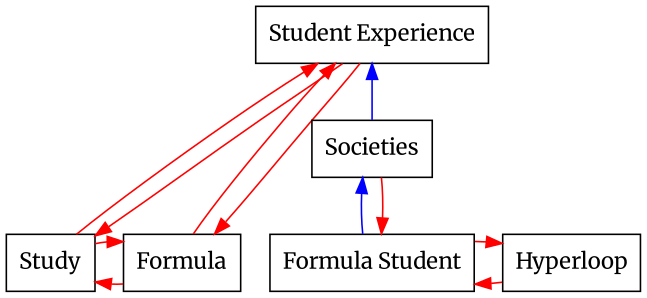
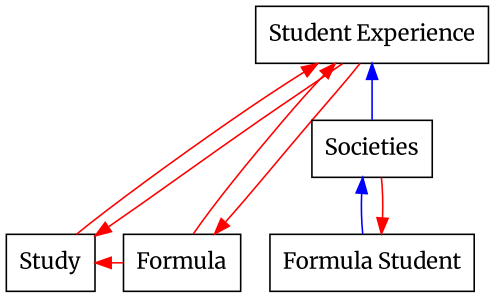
edge "Study" -> "Formula": removed
node "Hyperloop": removed
